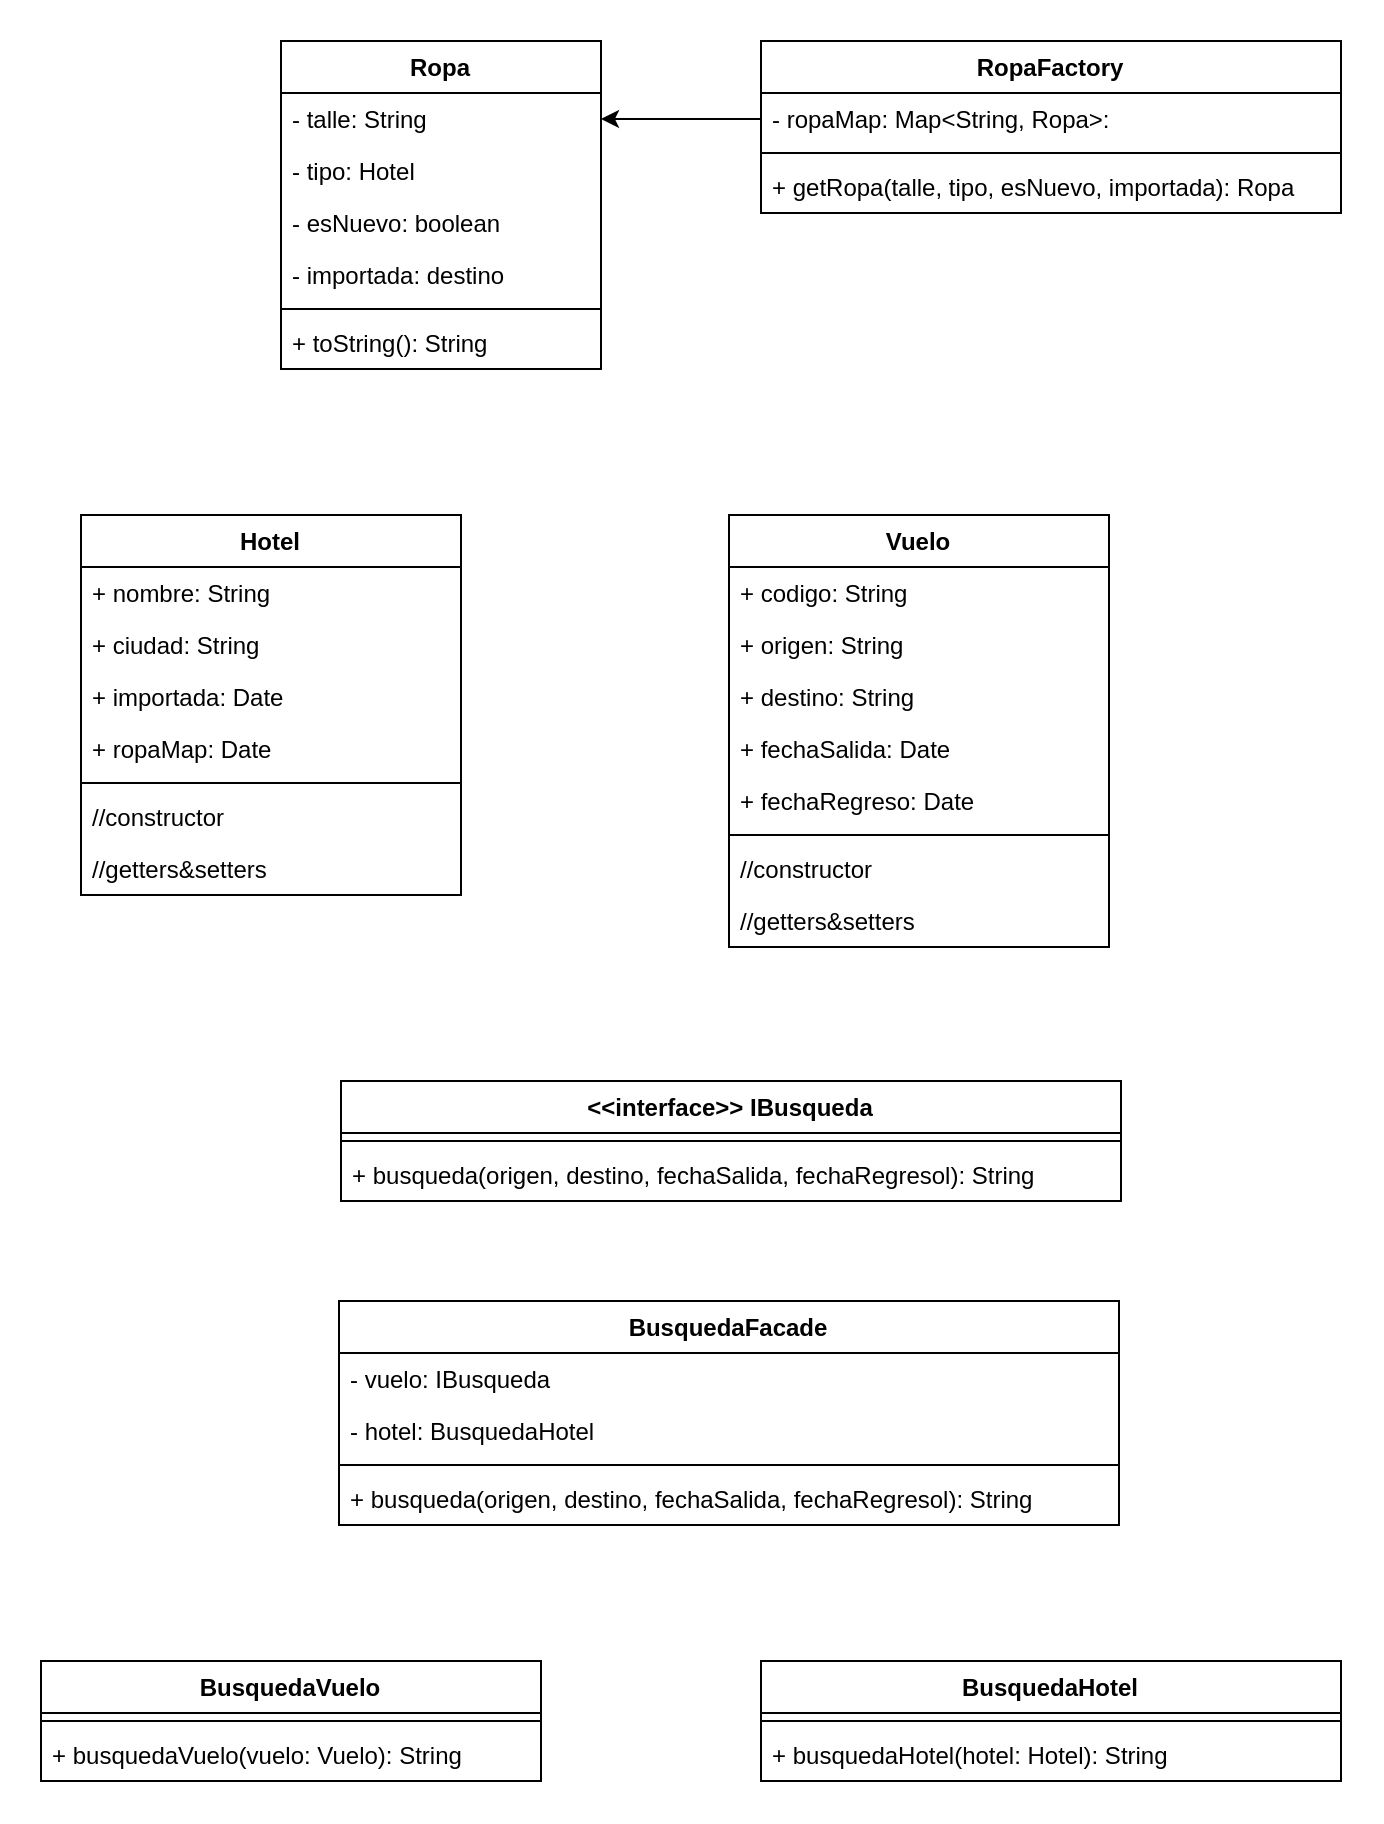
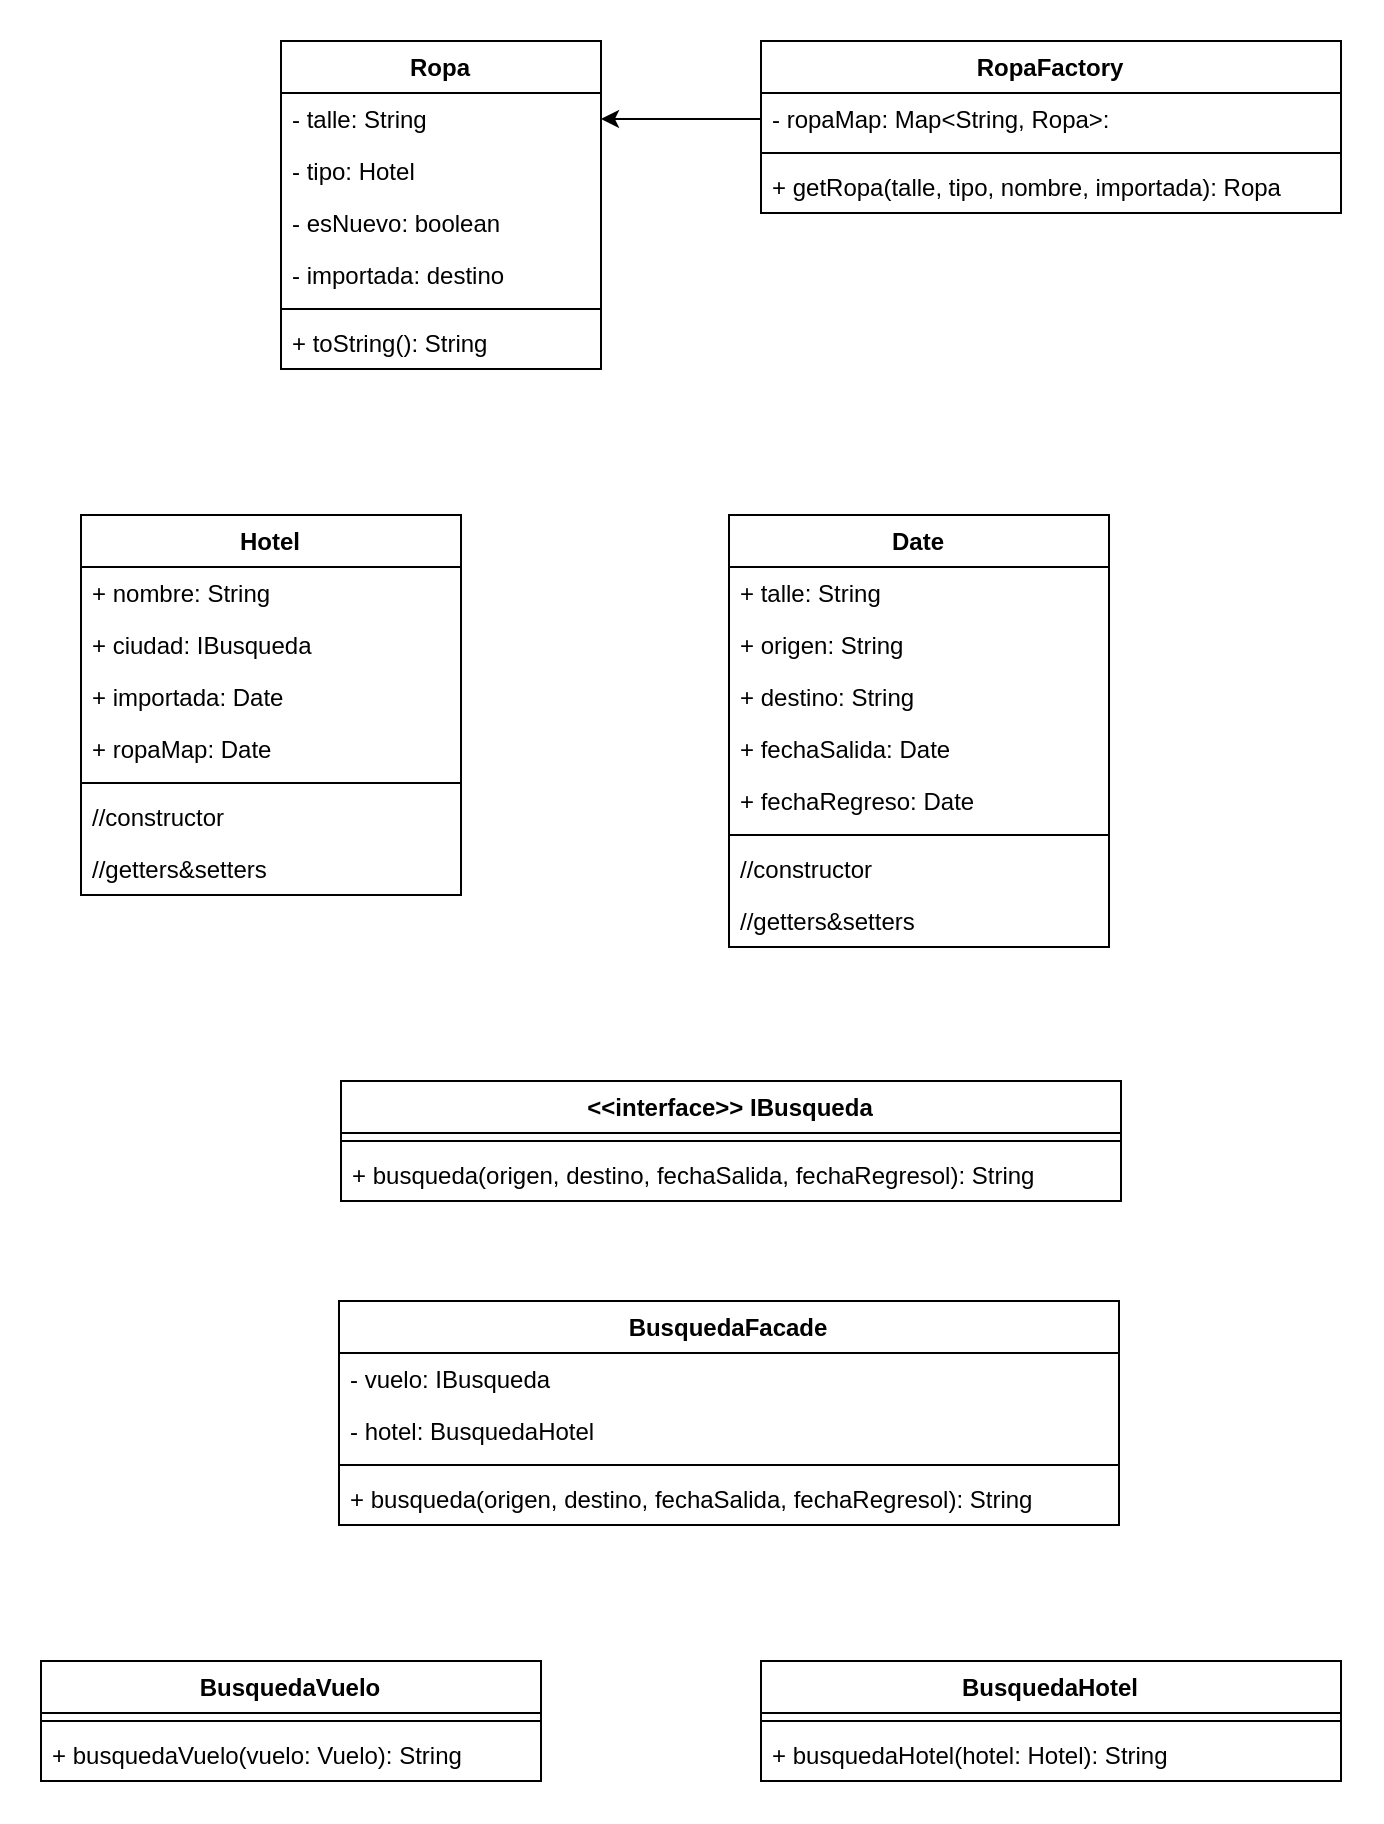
node "+ getRopa(talle, tipo, esNuevo, importada): Ropa": label "+ getRopa(talle, tipo, esNuevo, importada): Ropa" -> "+ getRopa(talle, tipo, nombre, importada): Ropa"
node "Vuelo": label "Vuelo" -> "Date"
node "+ codigo: String": label "+ codigo: String" -> "+ talle: String"
node "+ ciudad: String": label "+ ciudad: String" -> "+ ciudad: IBusqueda"
